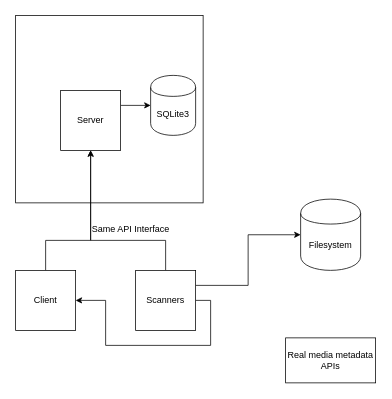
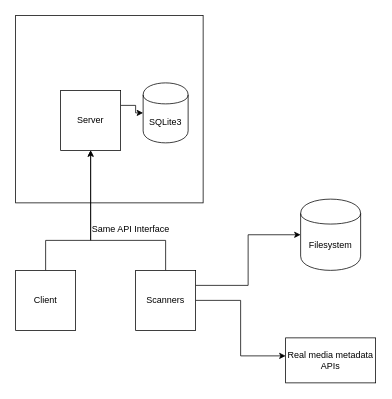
node "SQLite3": moved (173, 105) -> (165, 113)
edge "Scanners" -> "Client": now "Scanners" -> "Real media metadata APIs"
